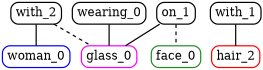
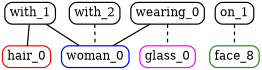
edge "with_2" -- "woman_0": style solid -> dashed
edge "with_1" -- "woman_0": added
edge "with_2" -- "glass_0": removed
edge "wearing_0" -- "glass_0": style solid -> dashed
edge "wearing_0" -- "woman_0": added
edge "on_1" -- "glass_0": removed
node "face_0": label "face_0" -> "face_8"
node "hair_2": label "hair_2" -> "hair_0"
